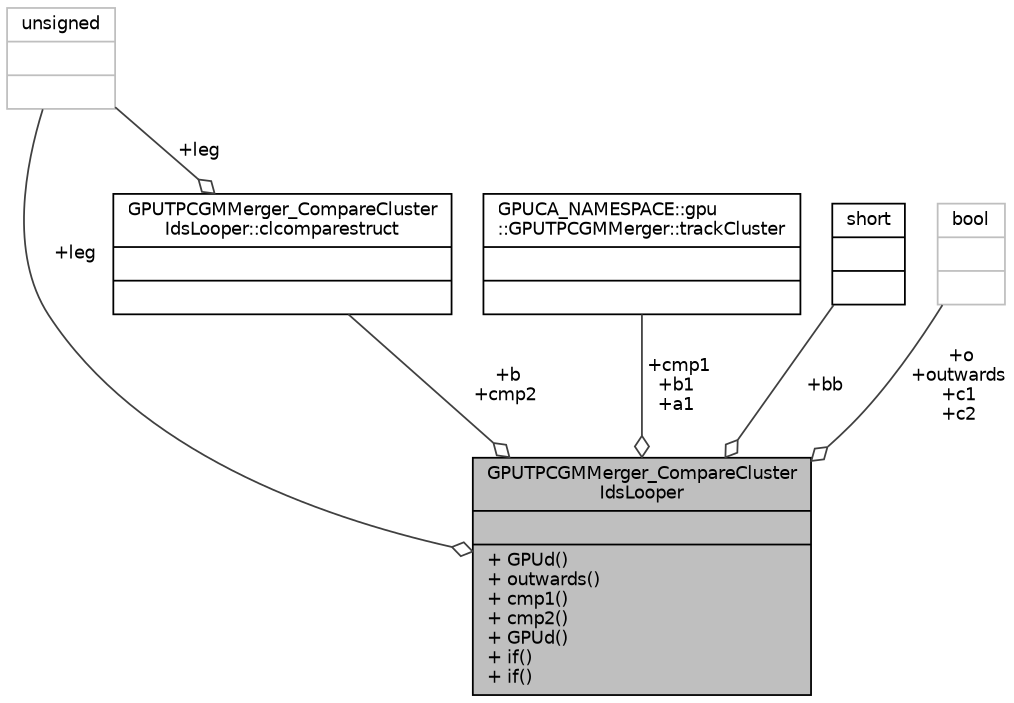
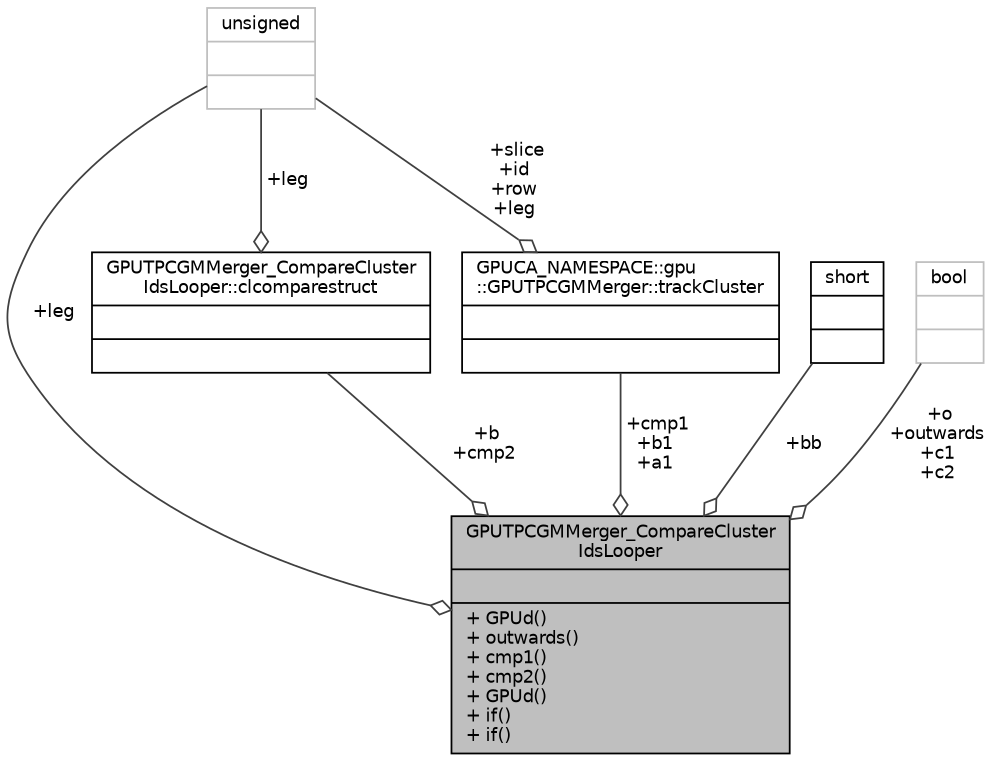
edge "unsigned" -> "GPUCA_NAMESPACE::gpu": added, label "+slice +id +row +leg"
